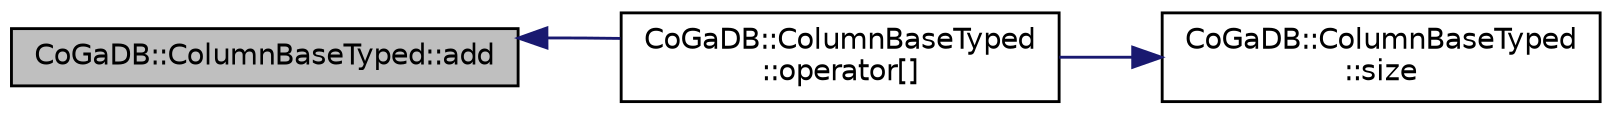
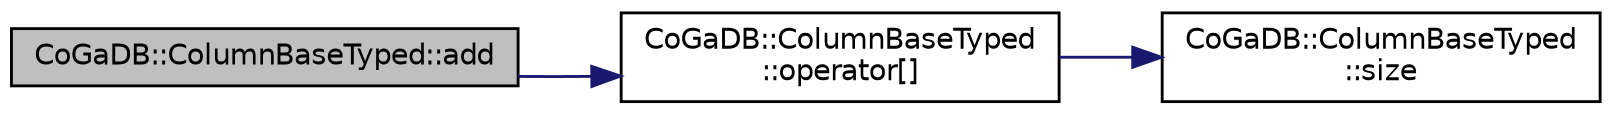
edge "CoGaDB::ColumnBaseTyped ::operator[]" -> "CoGaDB::ColumnBaseTyped::add": reversed
